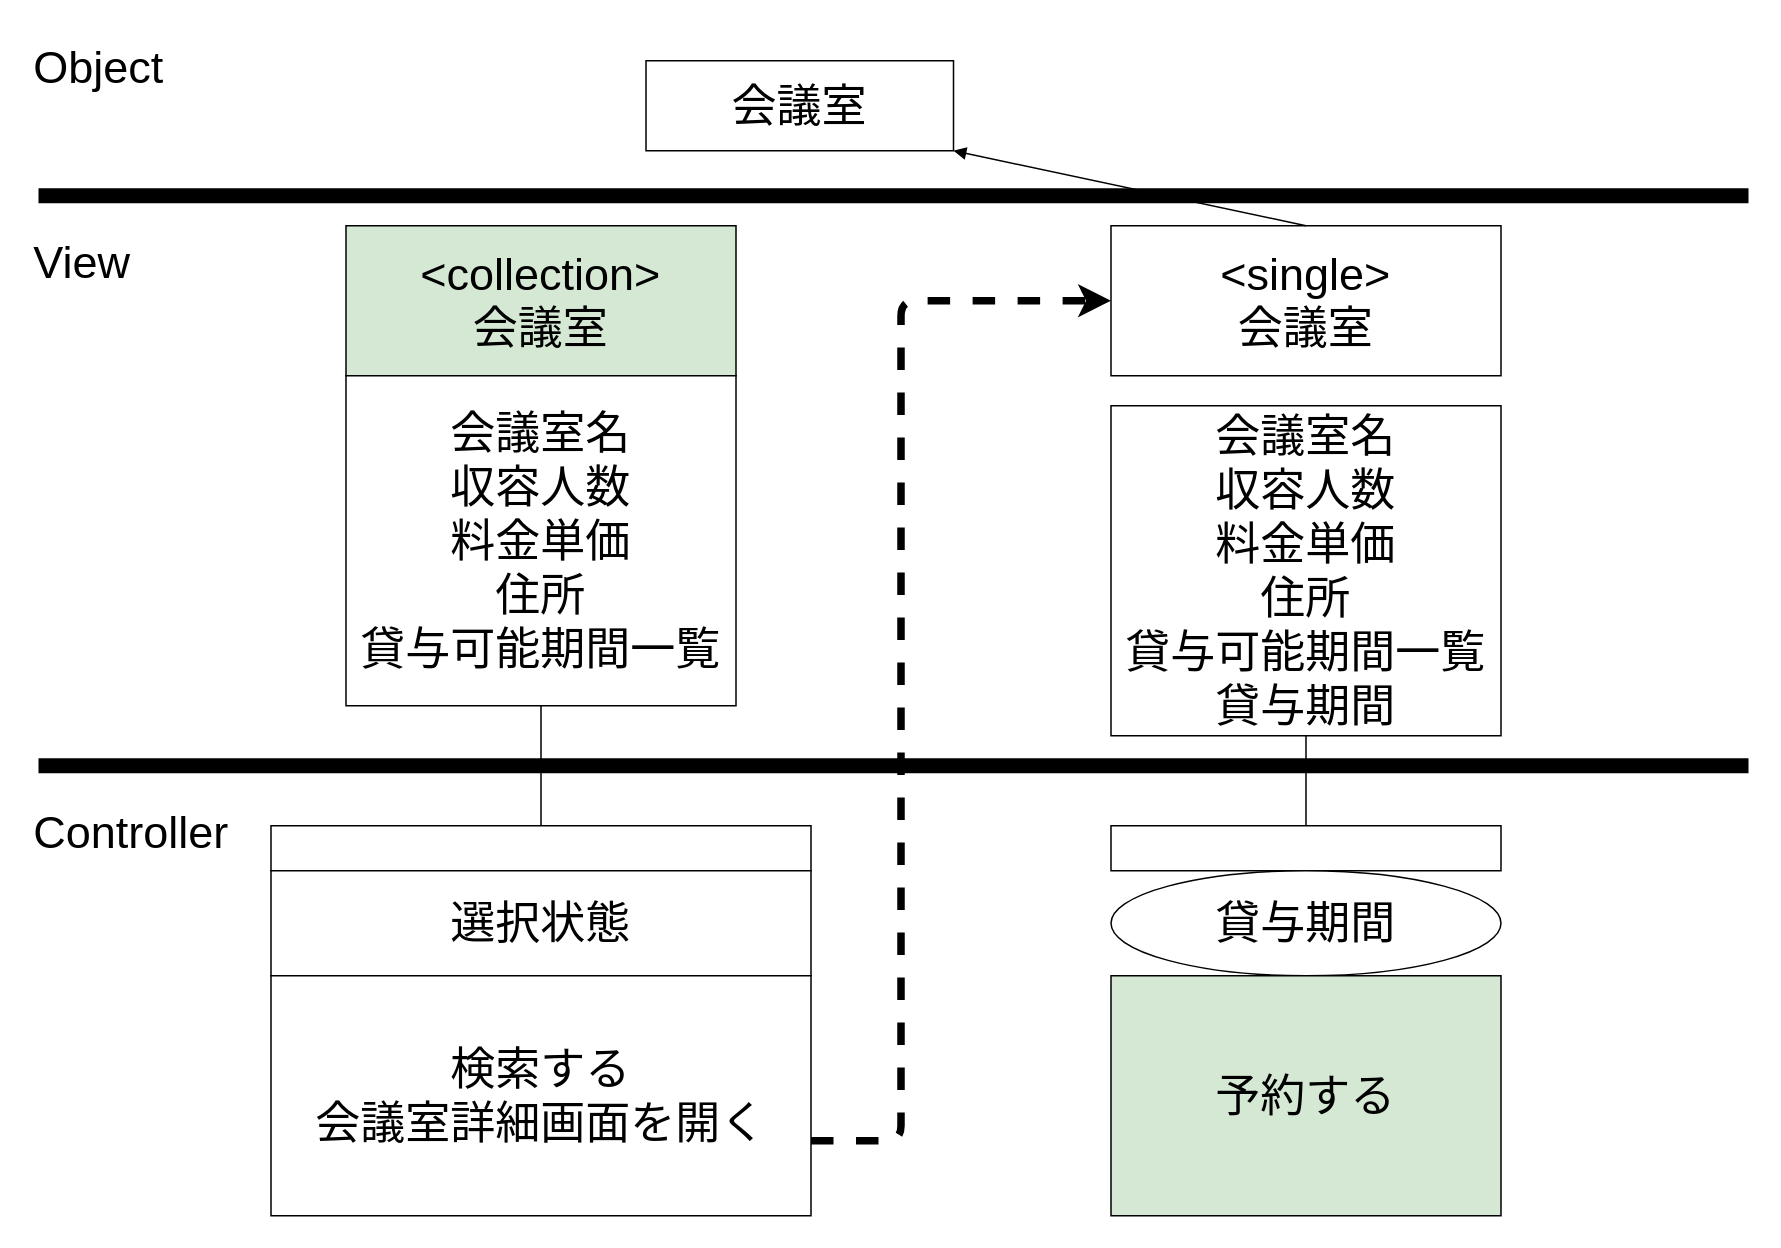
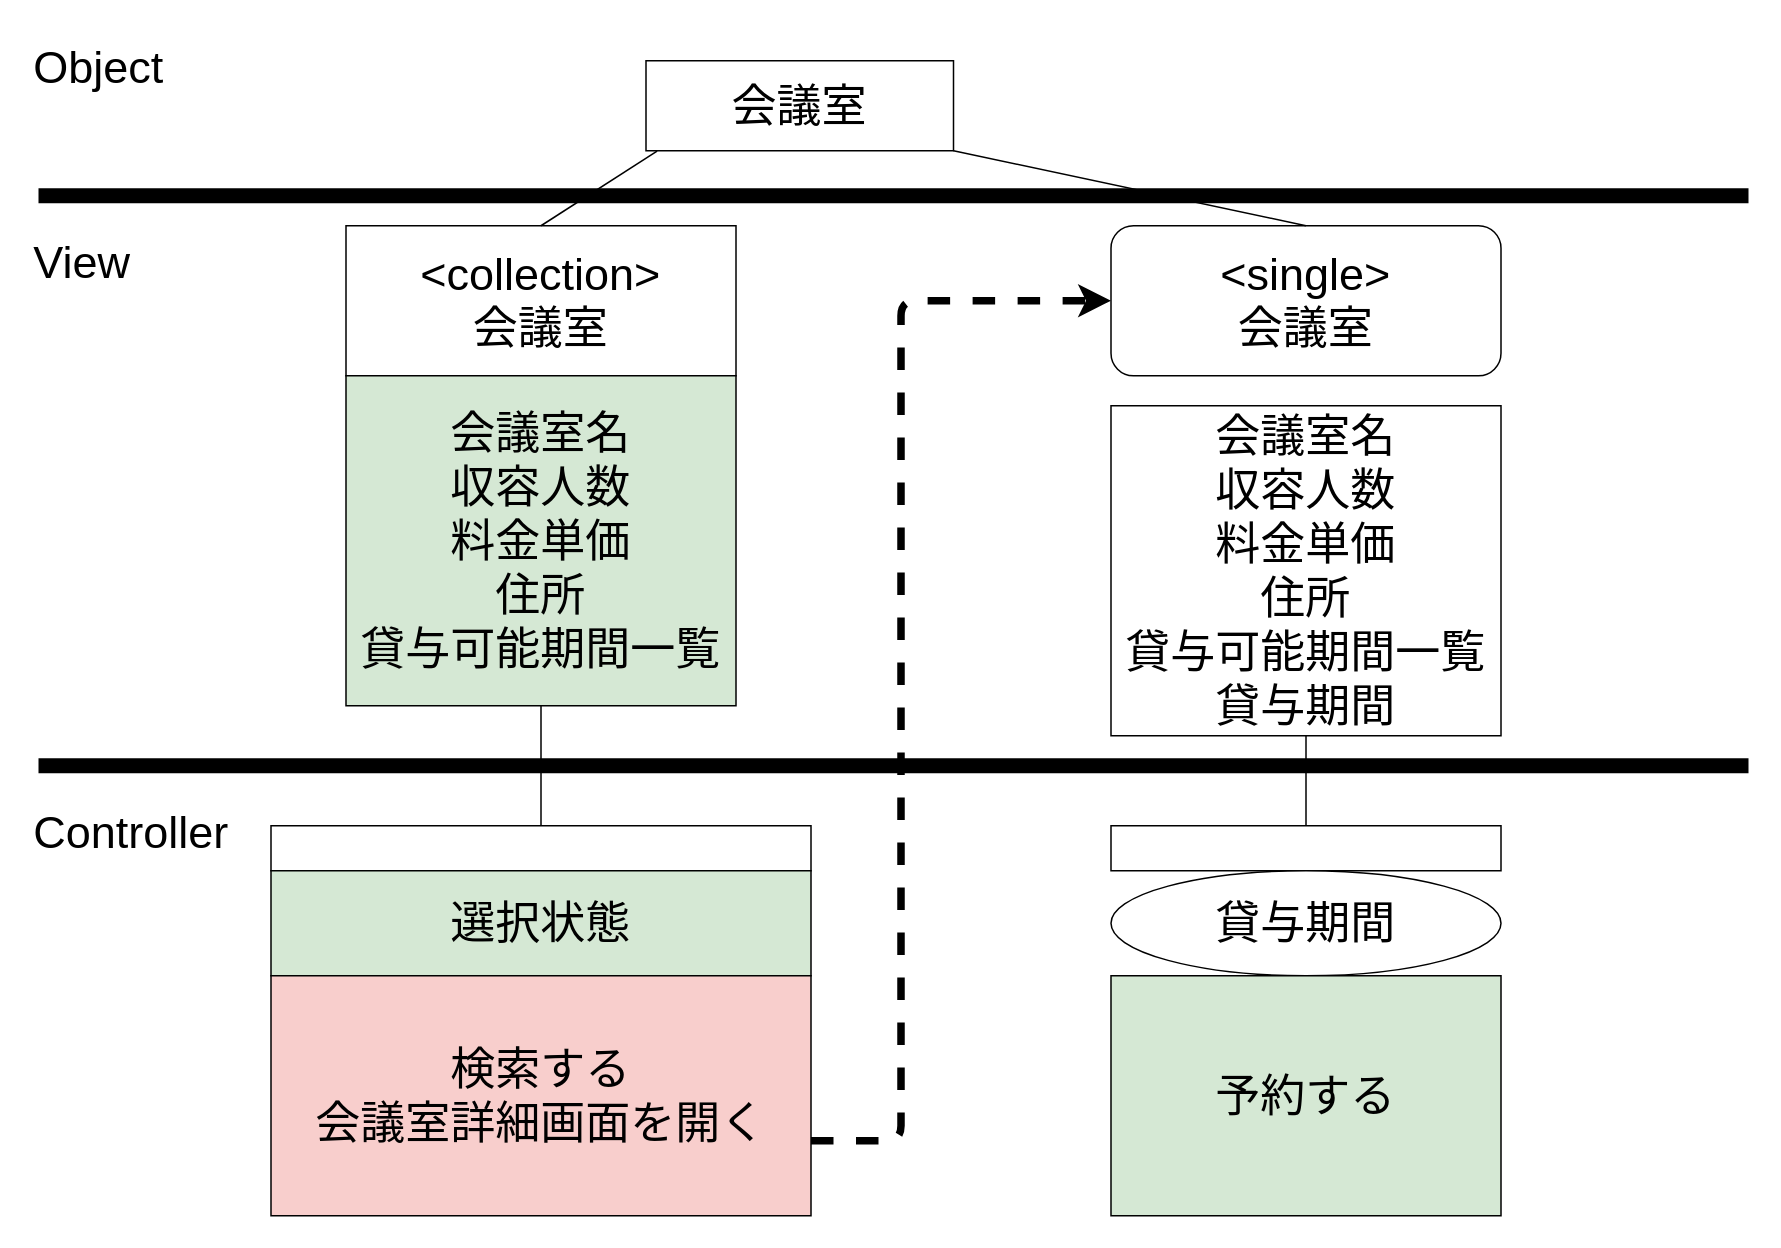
edge "<single> 会議室" -> "会議室": arrowhead block -> none
edge "会議室" -- "<collection> 会議室": added
node "<collection> 会議室": fillcolor #d5e8d4 -> #ffffff
node "<single> 会議室": shape rectangle -> rounded rectangle
node "会議室名 収容人数 料金単価 住所 貸与可能期間一覧": fillcolor #ffffff -> #d5e8d4
node "選択状態": fillcolor #ffffff -> #d5e8d4
node "検索する 会議室詳細画面を開く": fillcolor #ffffff -> #f8cecc
